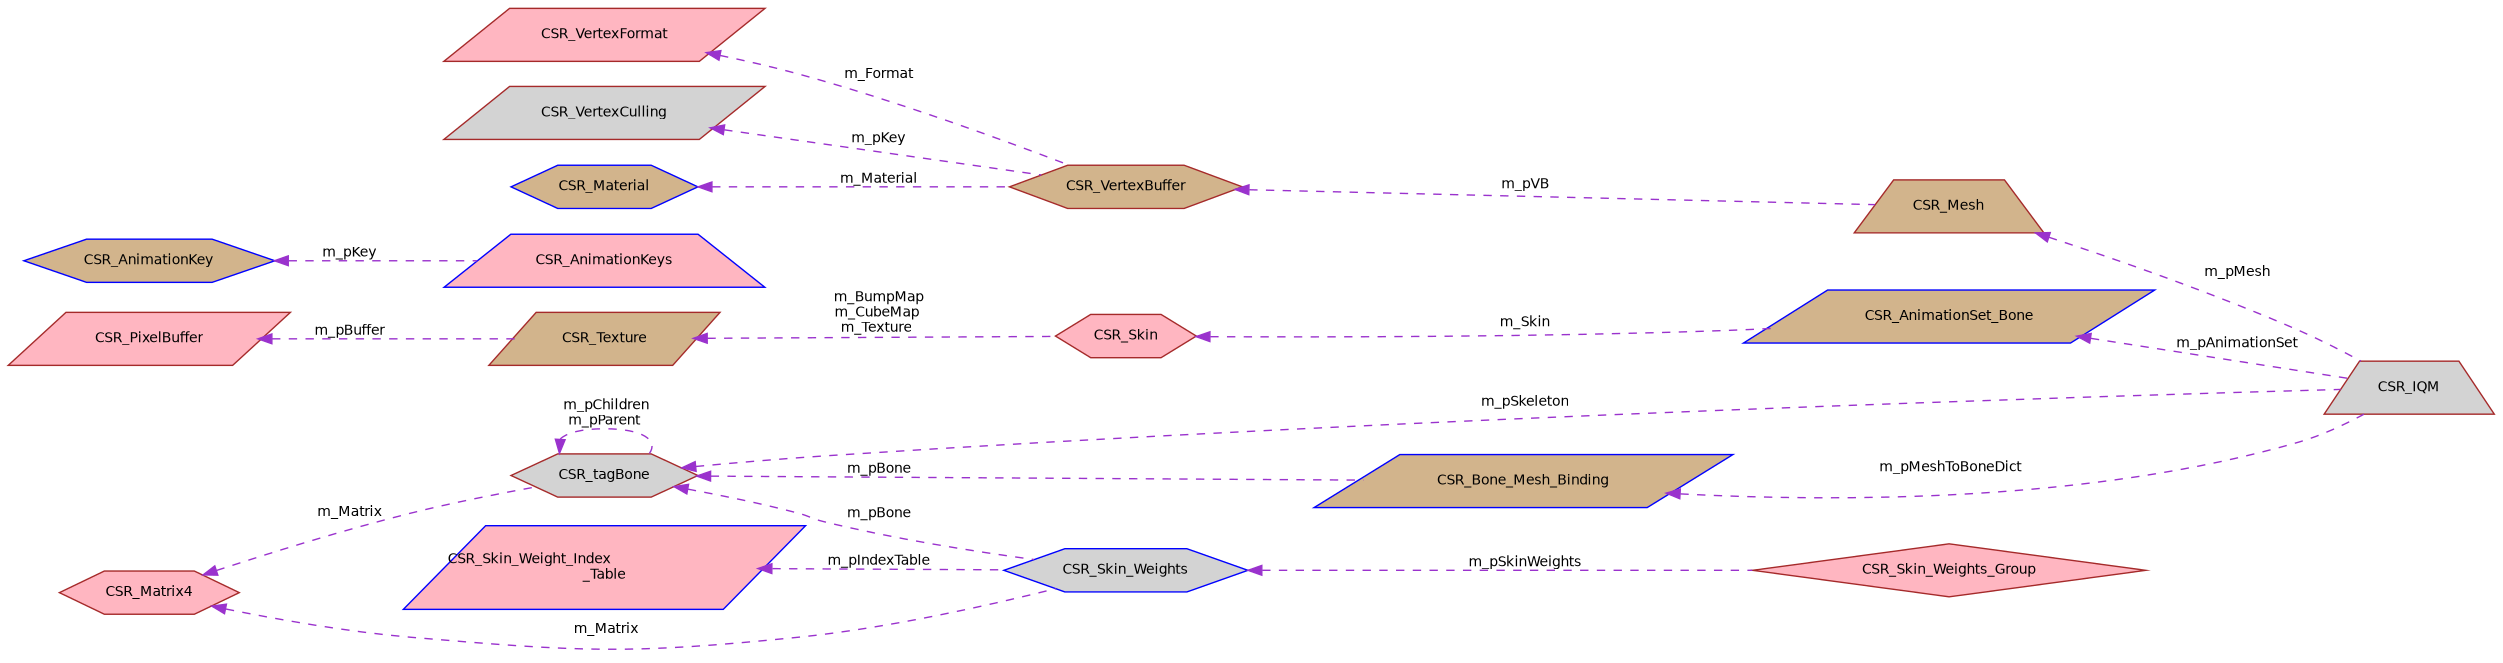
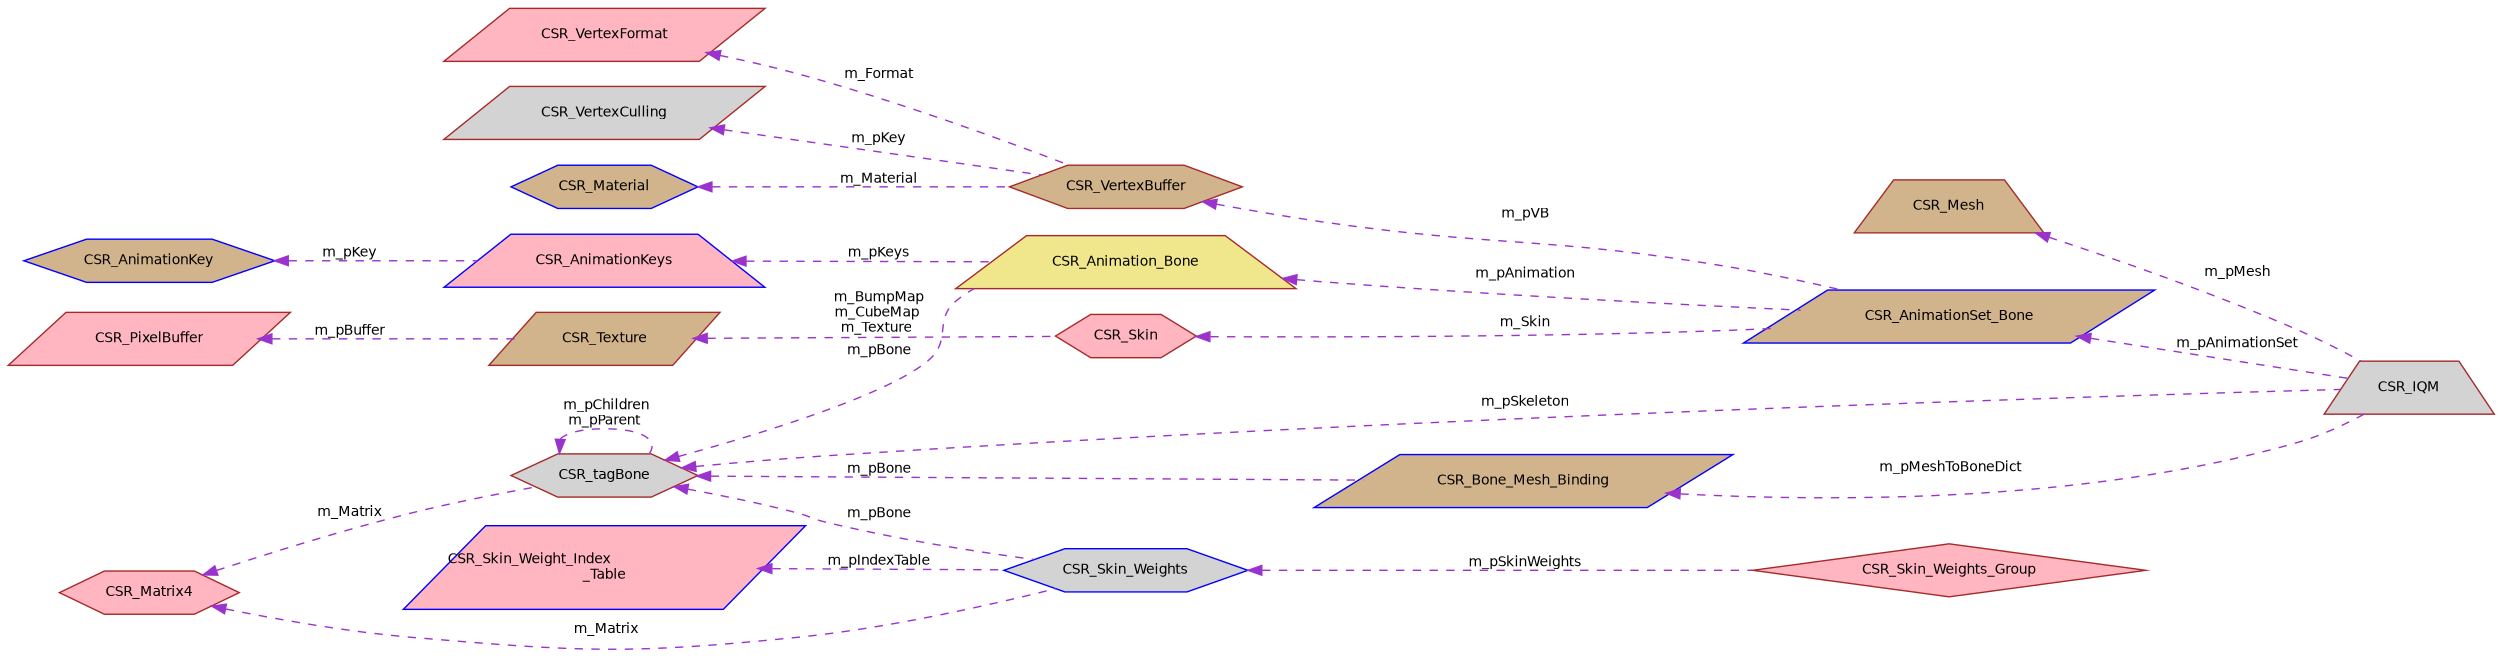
edge "CSR_Mesh" -> "CSR_VertexBuffer": now "CSR_AnimationSet_Bone" -> "CSR_VertexBuffer"
node "CSR_Animation_Bone": added
